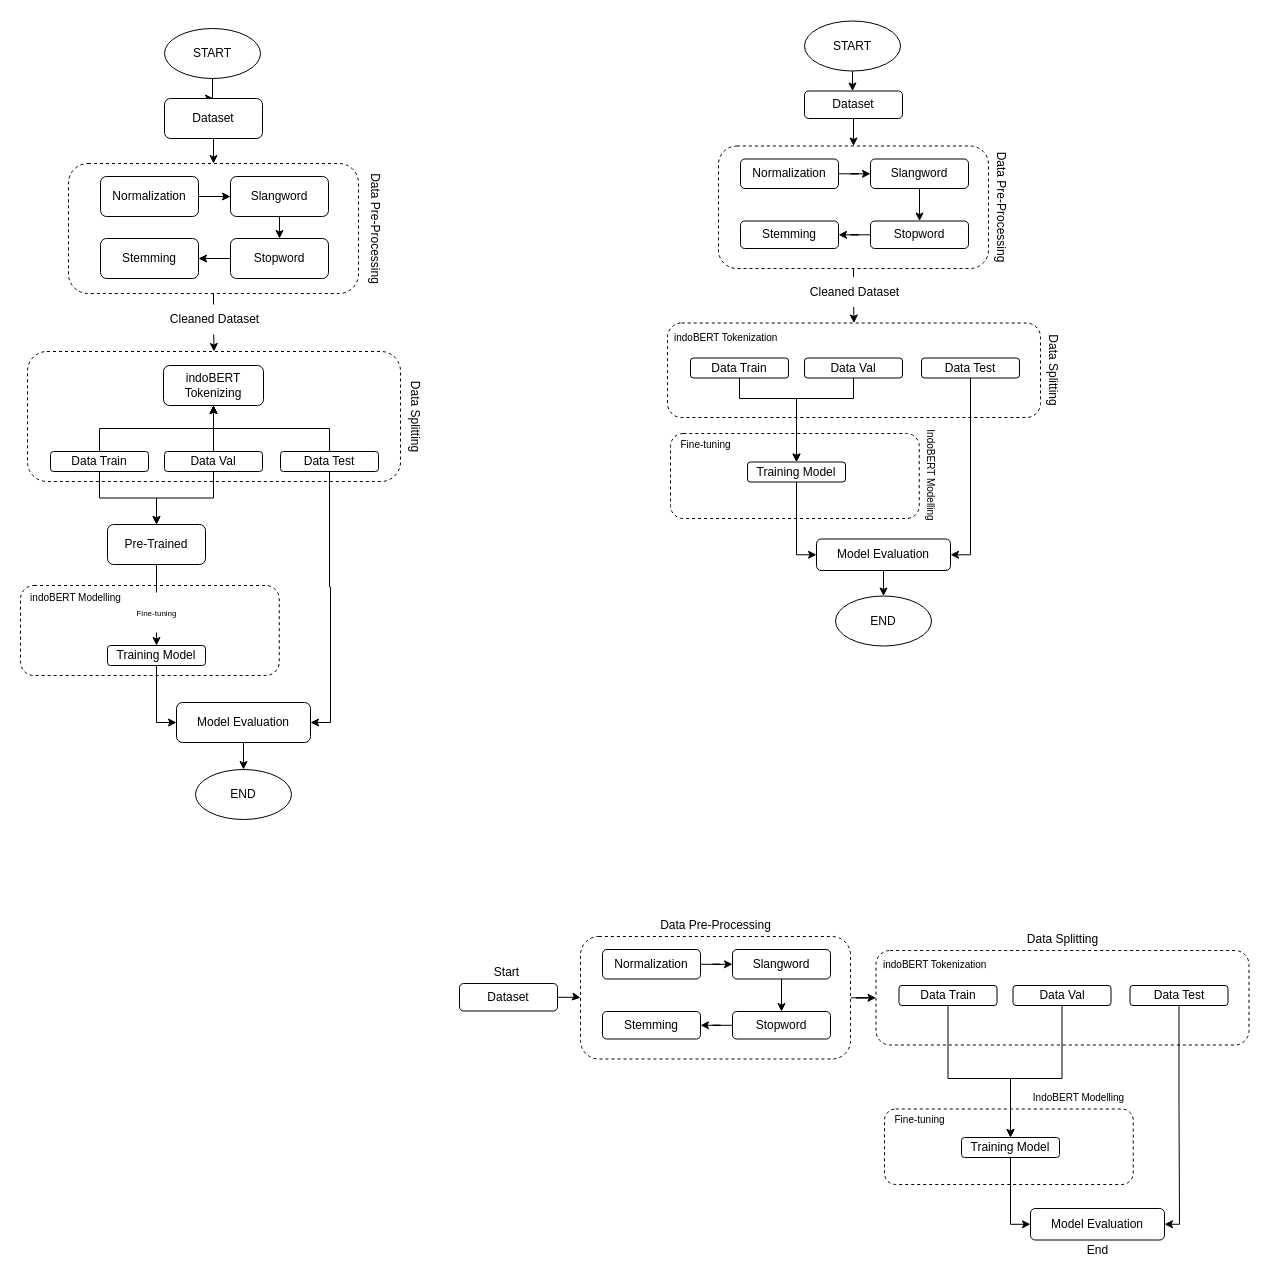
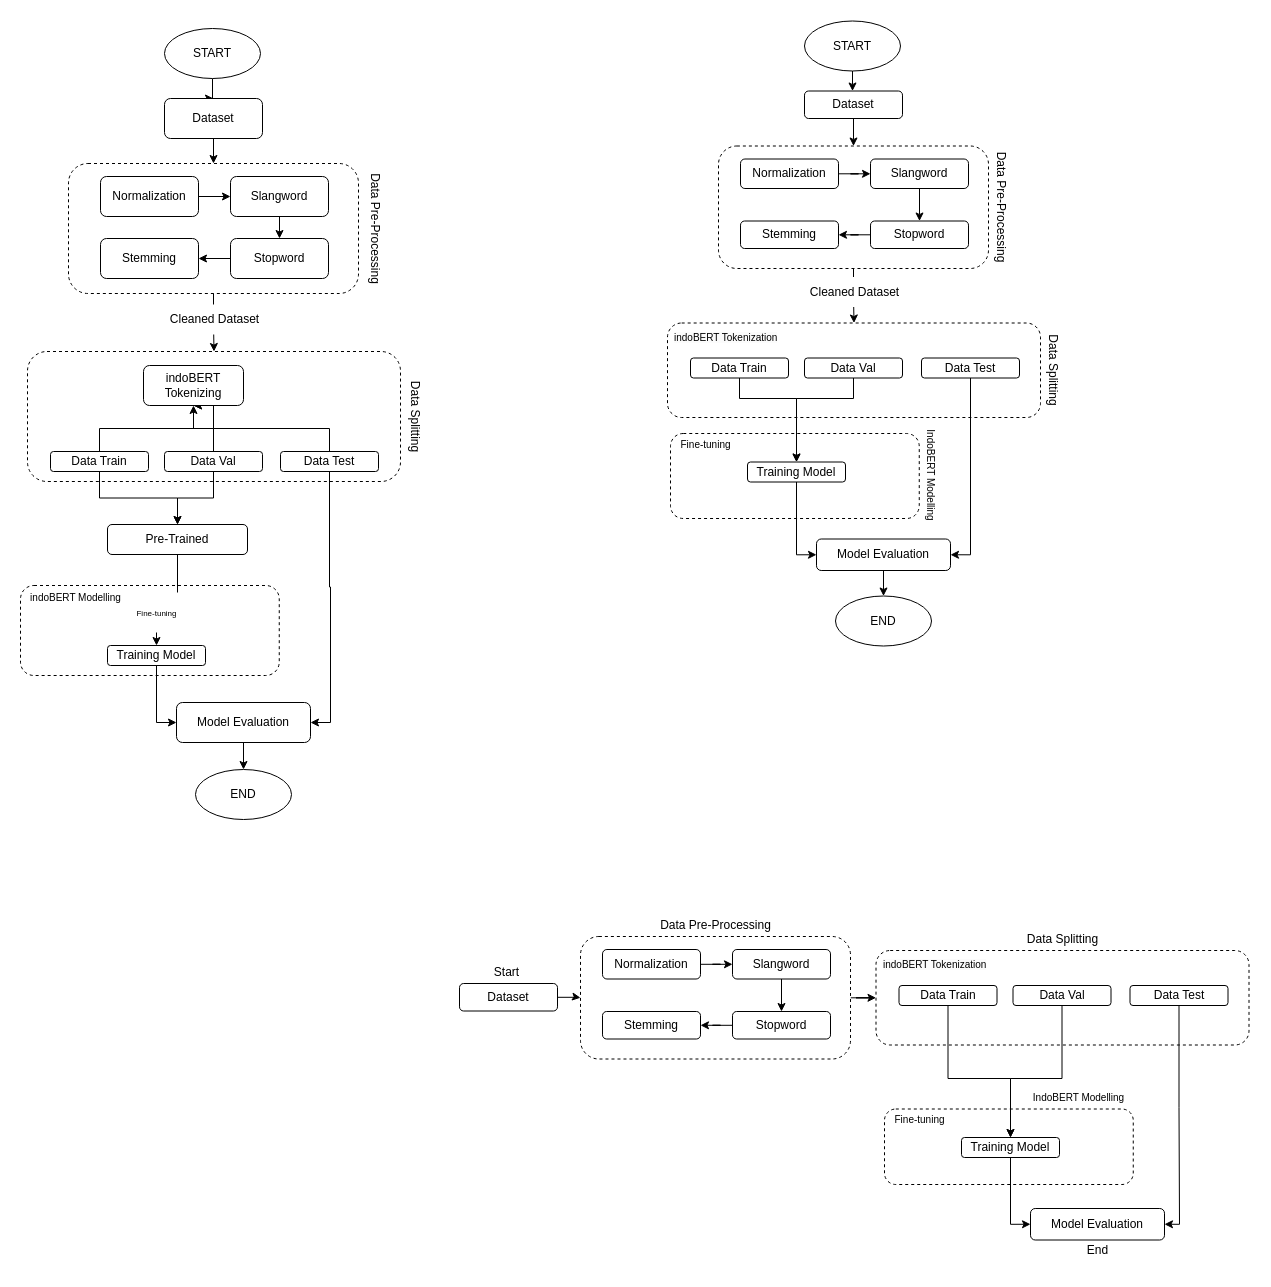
node "indoBERT Tokenizing": moved (214, 386) -> (194, 386)
node "Pre-Trained": size 98x40 -> 140x30
